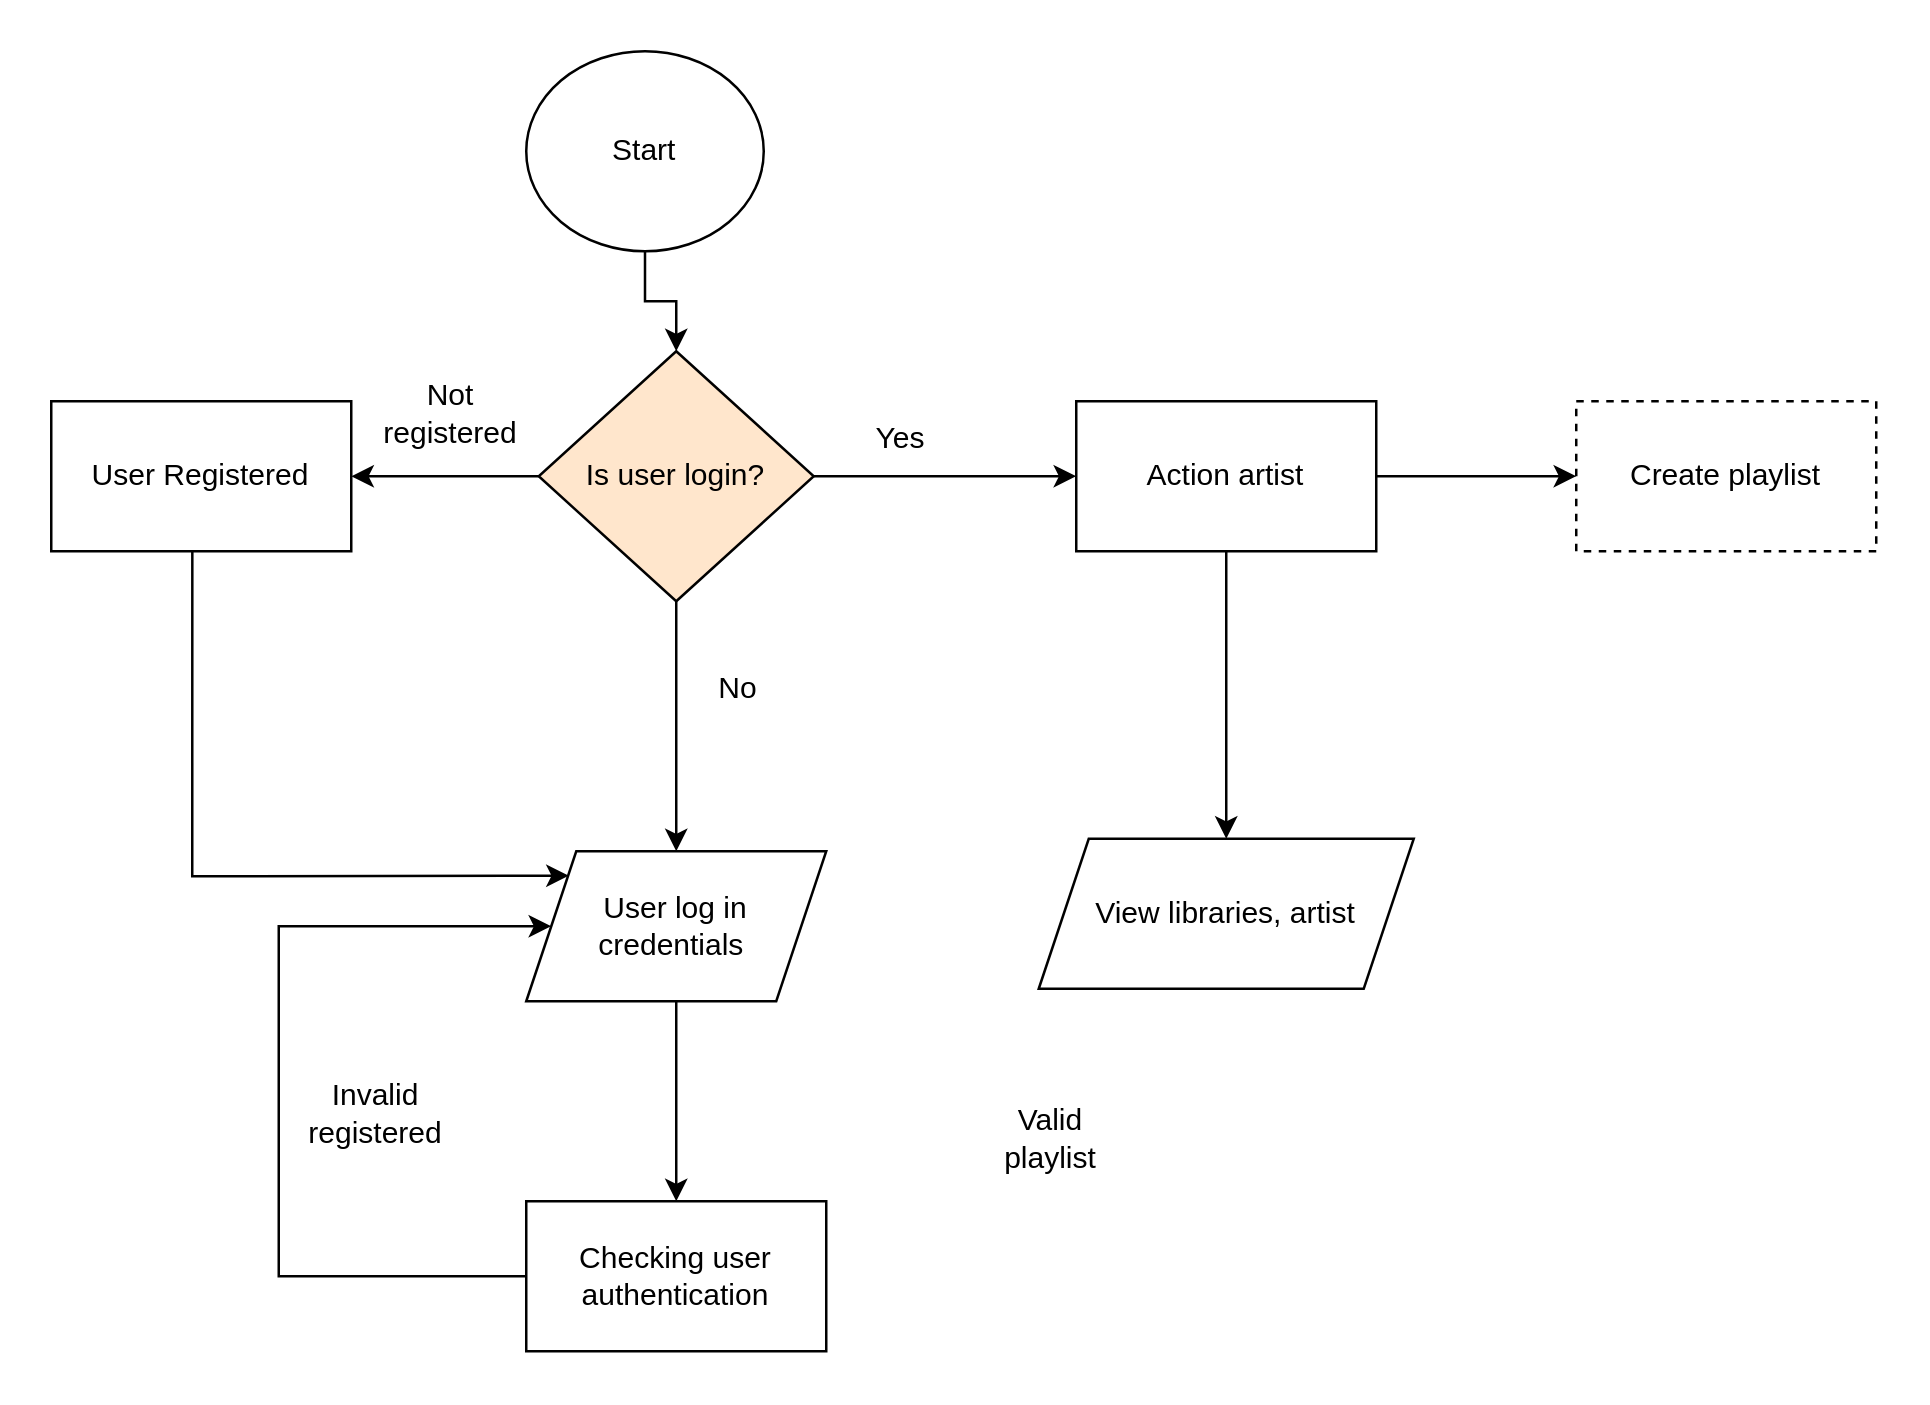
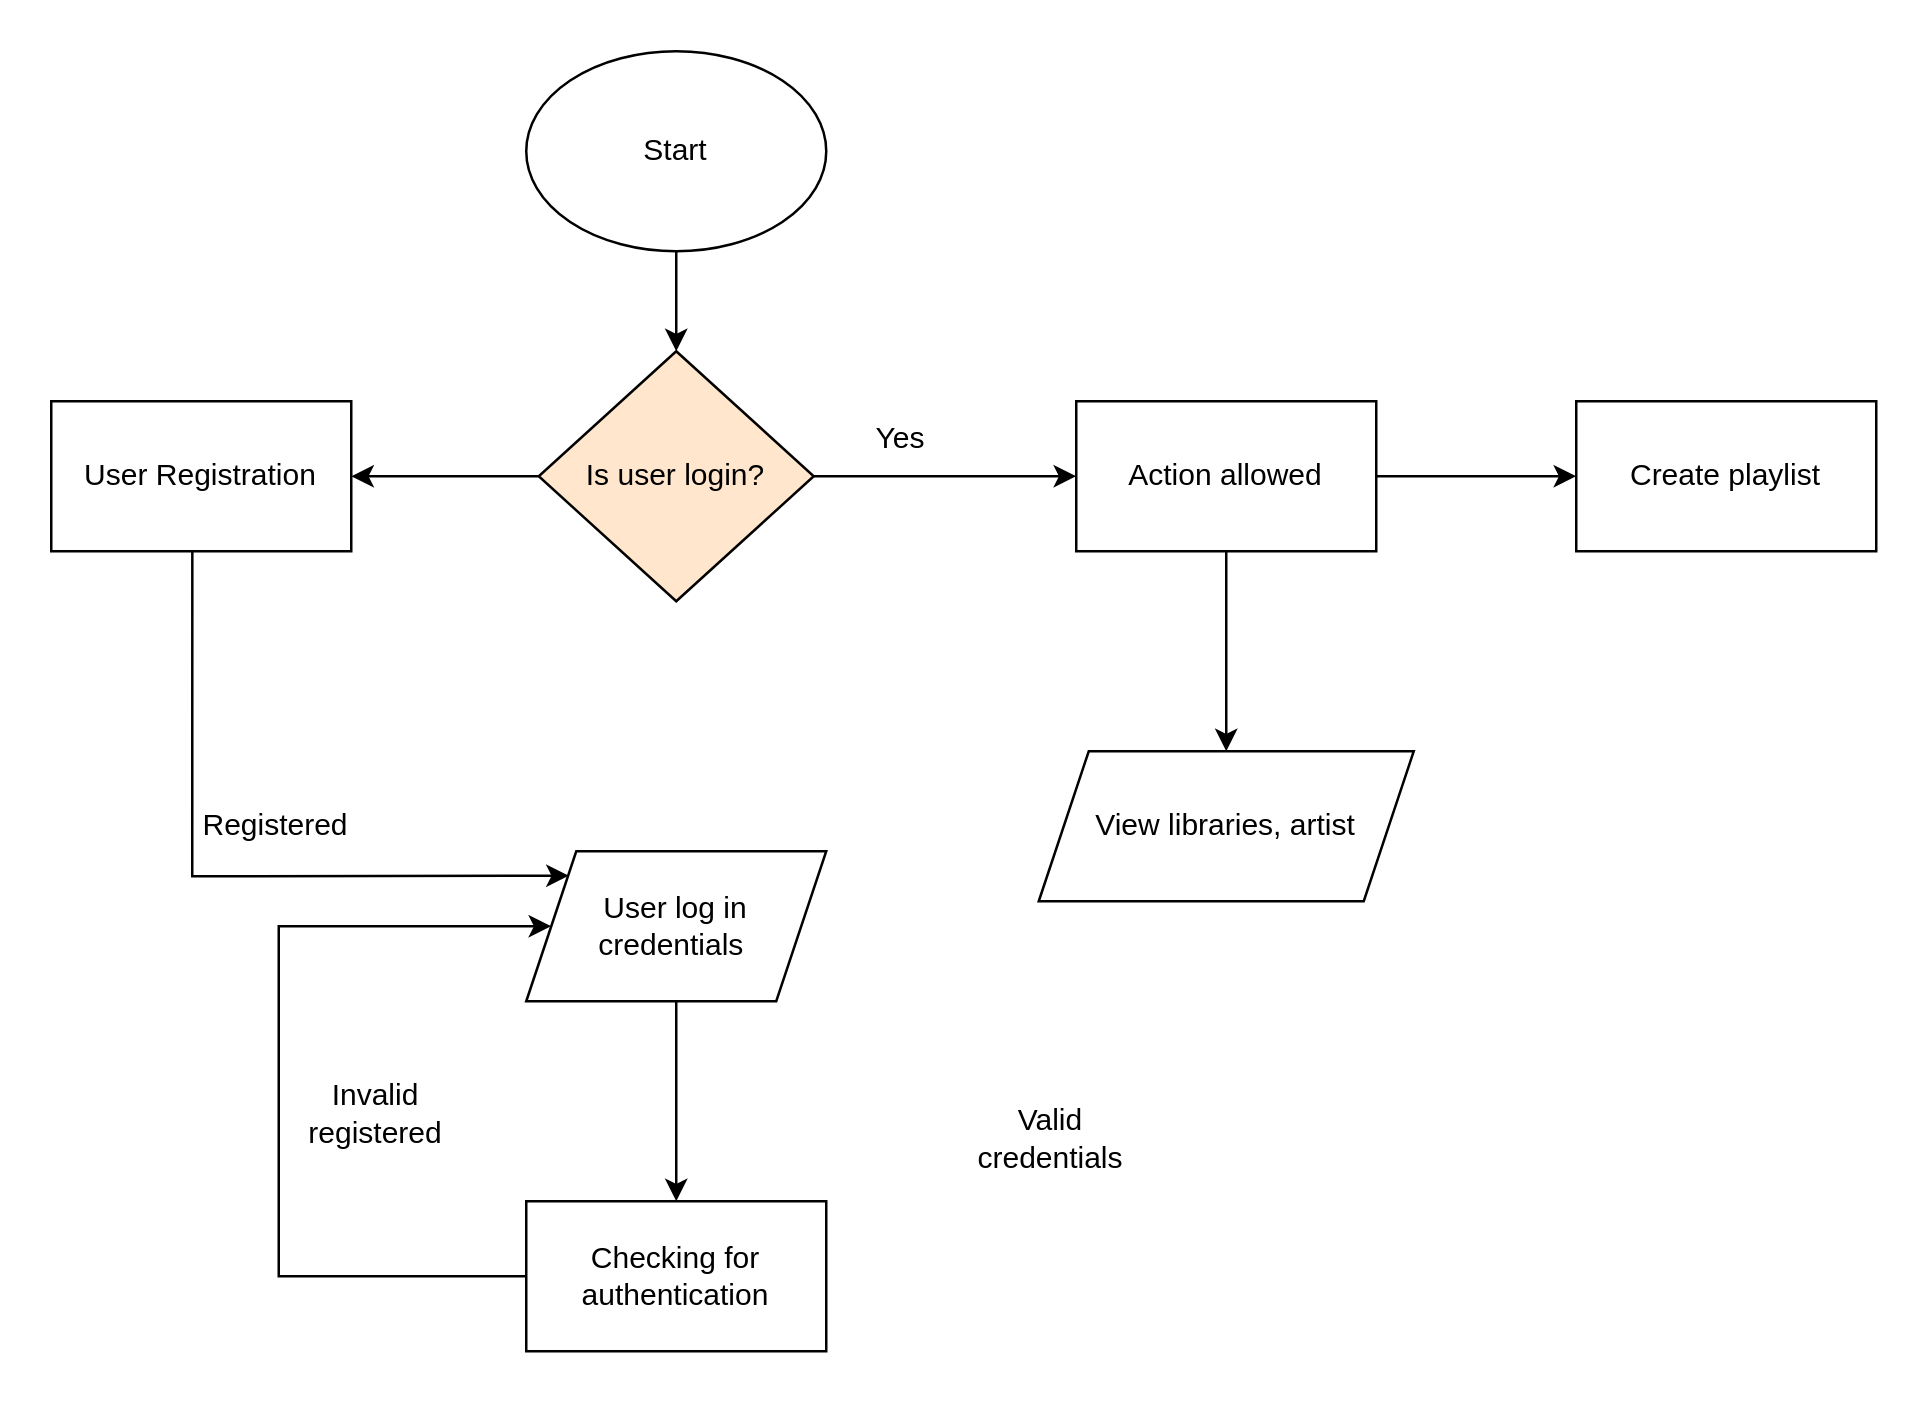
node "Start": size 238x200 -> 300x200
node "Not registered": removed
node "User Registered": label "User Registered" -> "User Registration"
node "Action artist": label "Action artist" -> "Action allowed"
node "Create playlist": style dashed -> solid
node "No": removed
edge "Is user login?" -> "User log in credentials": removed
node "Registered": added
node "View libraries, artist": moved (1226, 914) -> (1226, 826)
node "Valid playlist": label "Valid playlist" -> "Valid credentials"
node "Checking user authentication": label "Checking user authentication" -> "Checking for authentication"
